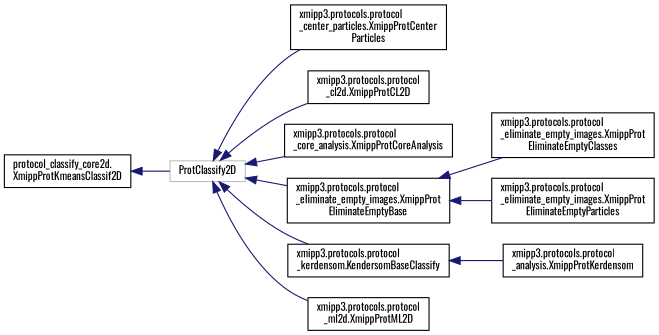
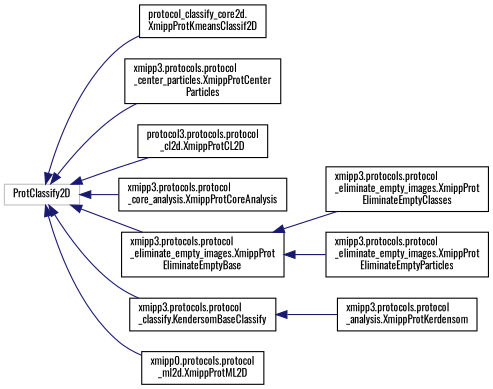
node "xmipp3.protocols.protocol _cl2d.XmippProtCL2D": label "xmipp3.protocols.protocol _cl2d.XmippProtCL2D" -> "protocol3.protocols.protocol _cl2d.XmippProtCL2D"
edge "ProtClassify2D" -> "protocol_classify_core2d. XmippProtKmeansClassif2D": reversed
node "xmipp3.protocols.protocol _kerdensom.KendersomBaseClassify": label "xmipp3.protocols.protocol _kerdensom.KendersomBaseClassify" -> "xmipp3.protocols.protocol _classify.KendersomBaseClassify"
node "xmipp3.protocols.protocol _ml2d.XmippProtML2D": label "xmipp3.protocols.protocol _ml2d.XmippProtML2D" -> "xmipp0.protocols.protocol _ml2d.XmippProtML2D"
